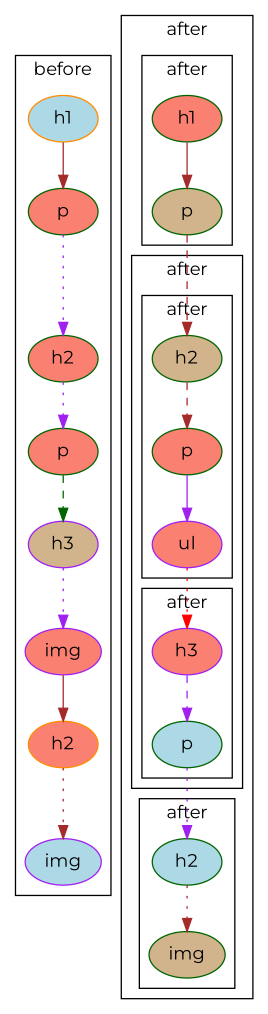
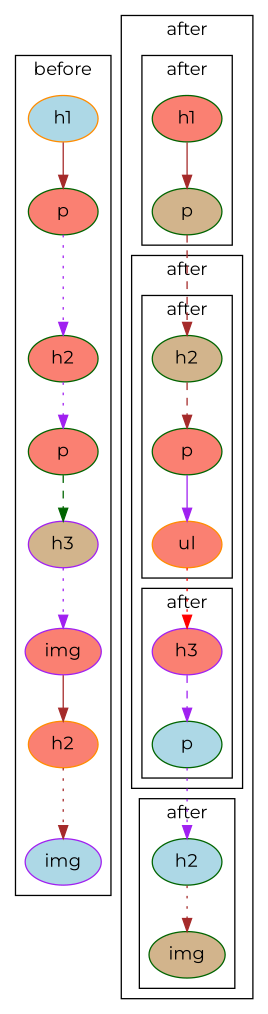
node "ul": color purple -> darkorange
